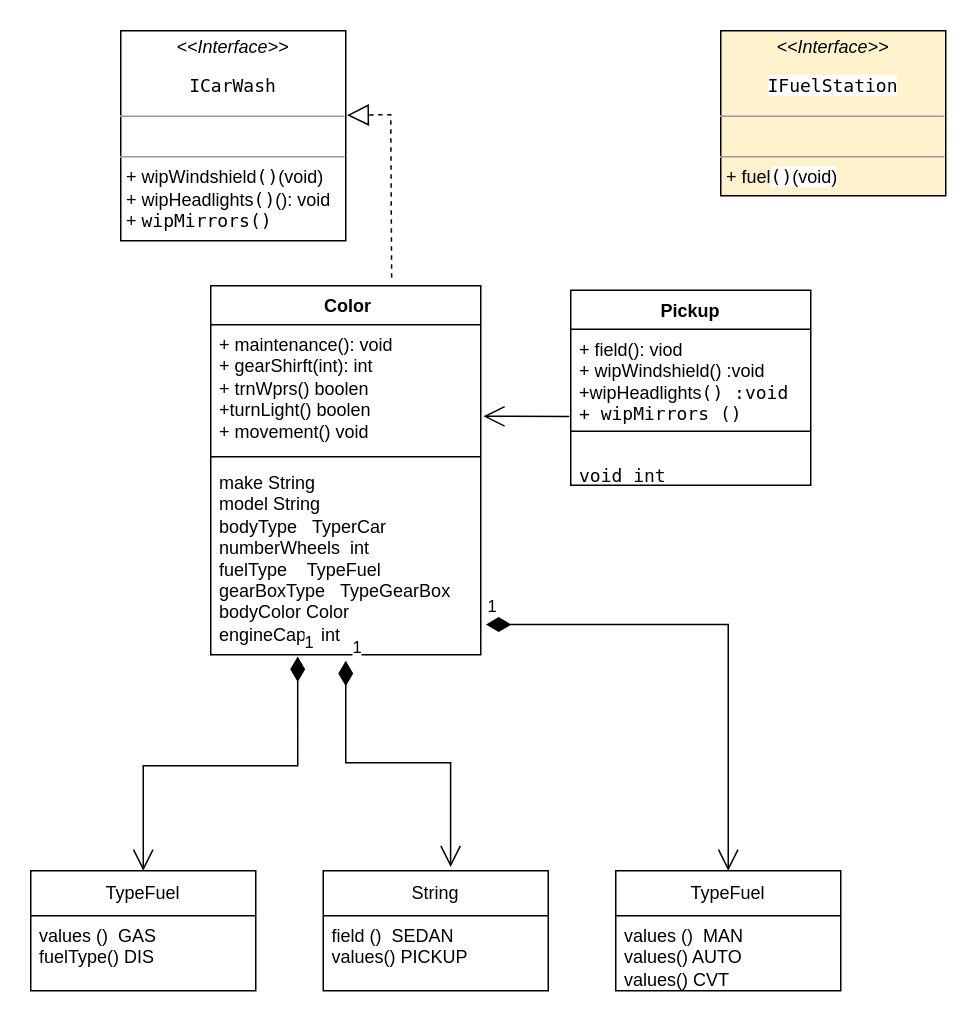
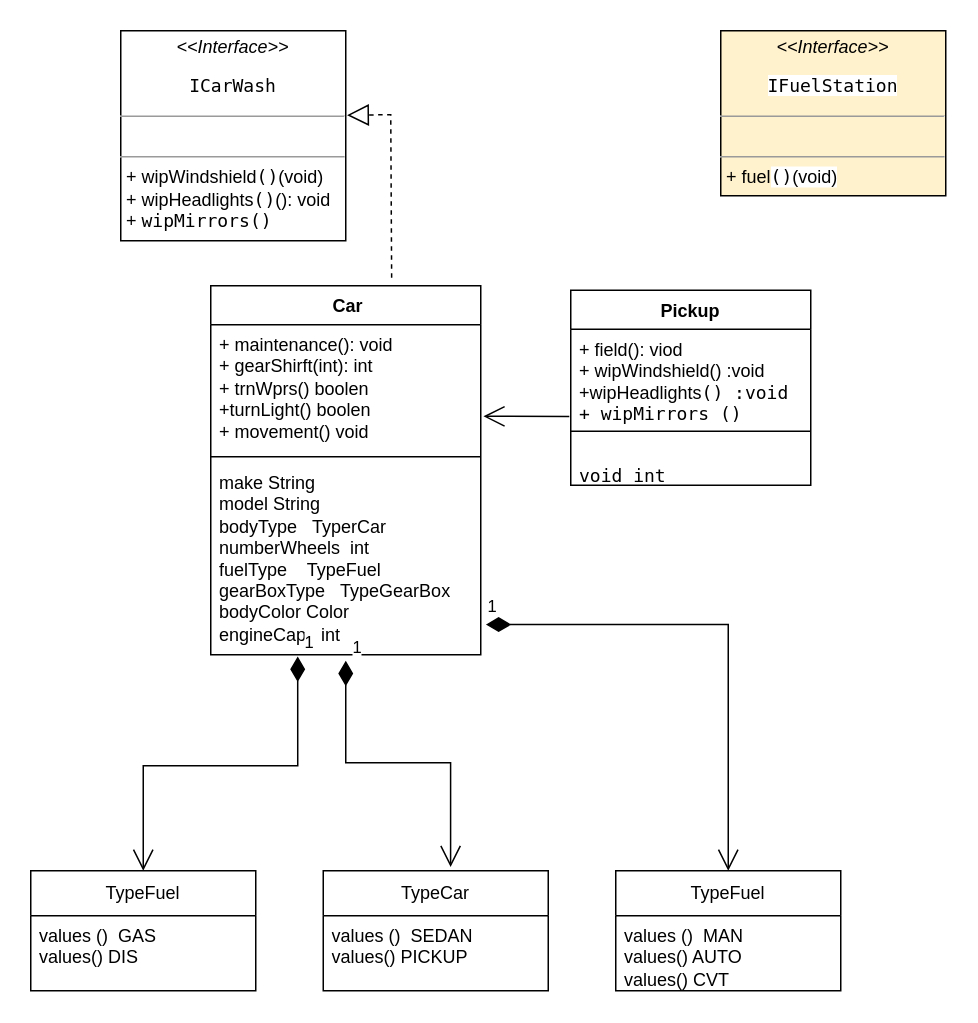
node "Color": label "Color" -> "Car"
node "String": label "String" -> "TypeCar"
node "values () GAS fuelType() DIS": label "values () GAS fuelType() DIS" -> "values () GAS values() DIS"
node "field () SEDAN values() PICKUP": label "field () SEDAN values() PICKUP" -> "values () SEDAN values() PICKUP"
